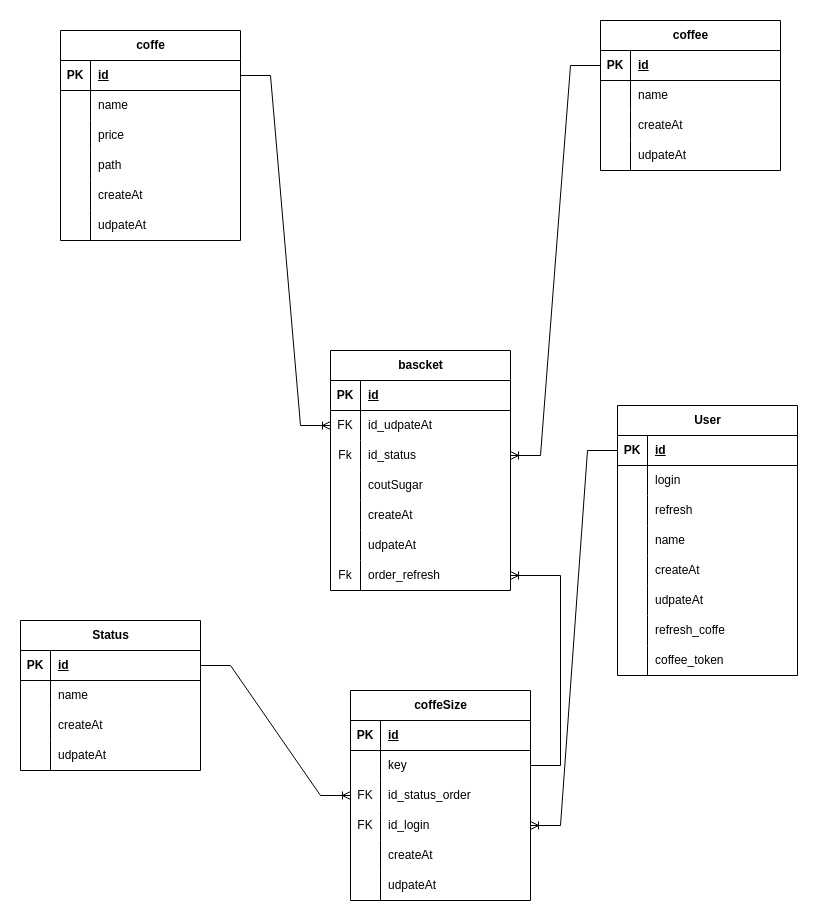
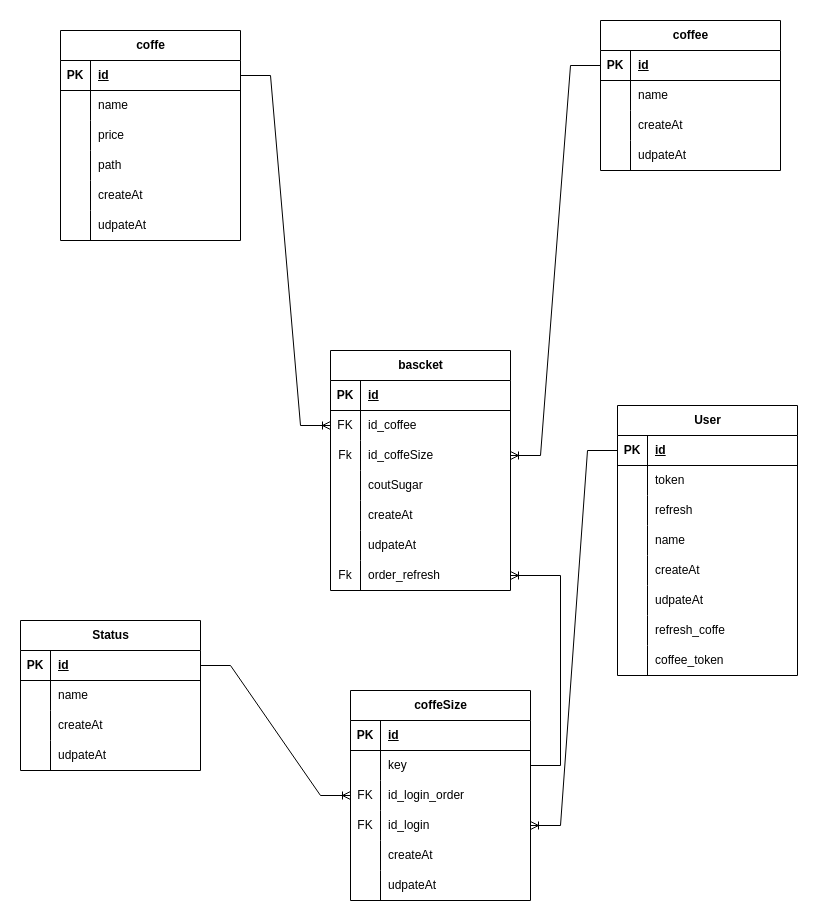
node "id_udpateAt": label "id_udpateAt" -> "id_coffee"
node "id_status": label "id_status" -> "id_coffeSize"
node "login": label "login" -> "token"
node "id_status_order": label "id_status_order" -> "id_login_order"
